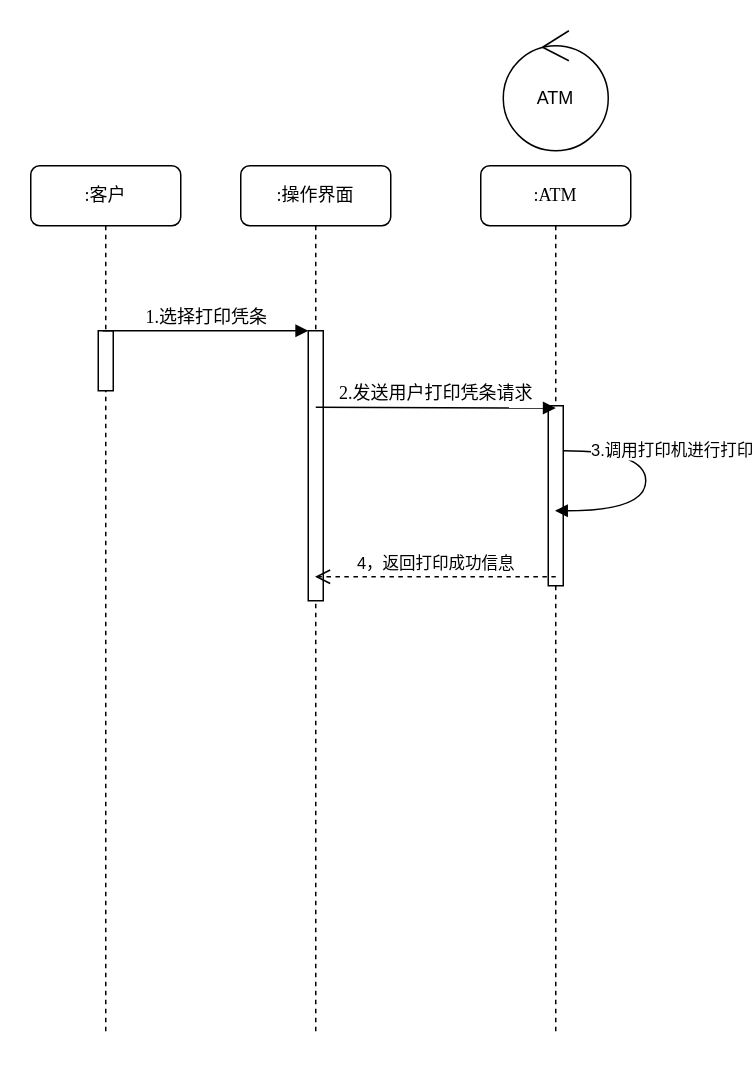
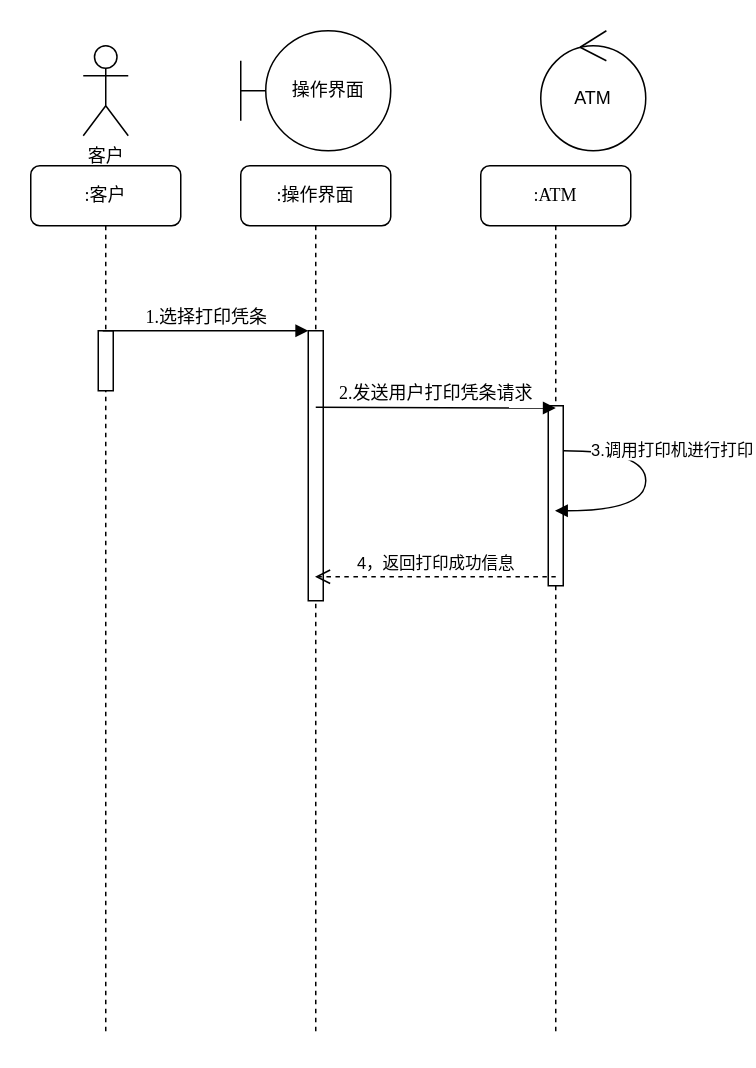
node "客户": added
node "操作界面": added
node "ATM": moved (556, 91) -> (593, 91)
